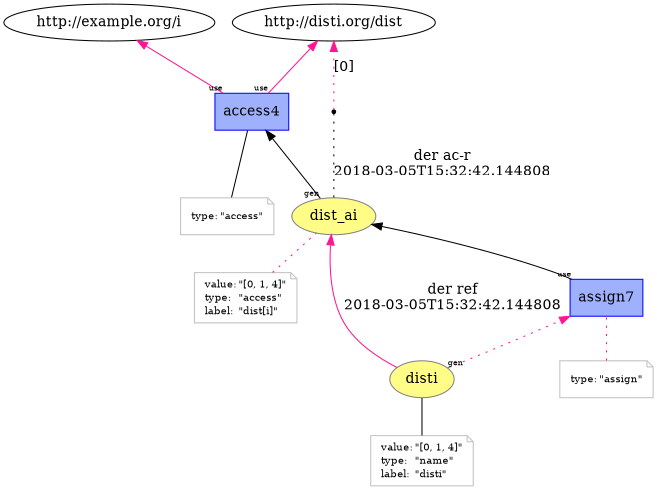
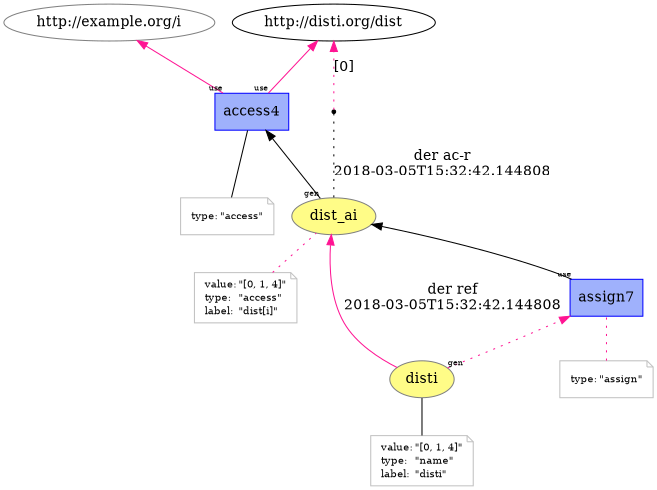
node "http://example.org/i": color black -> #808080
